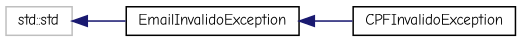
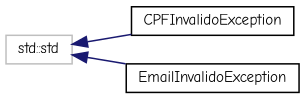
edge "CPFInvalidoException" -> "EmailInvalidoException": now "CPFInvalidoException" -> "std::std"
